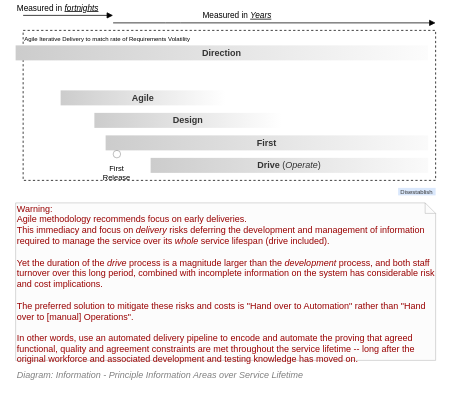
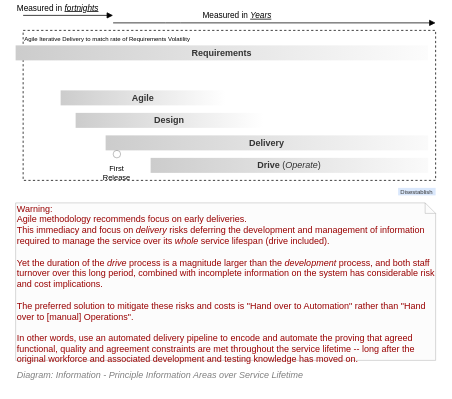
node "Direction": label "Direction" -> "Requirements"
node "Design": moved (188, 120) -> (169, 120)
node "First": label "First" -> "Delivery"
